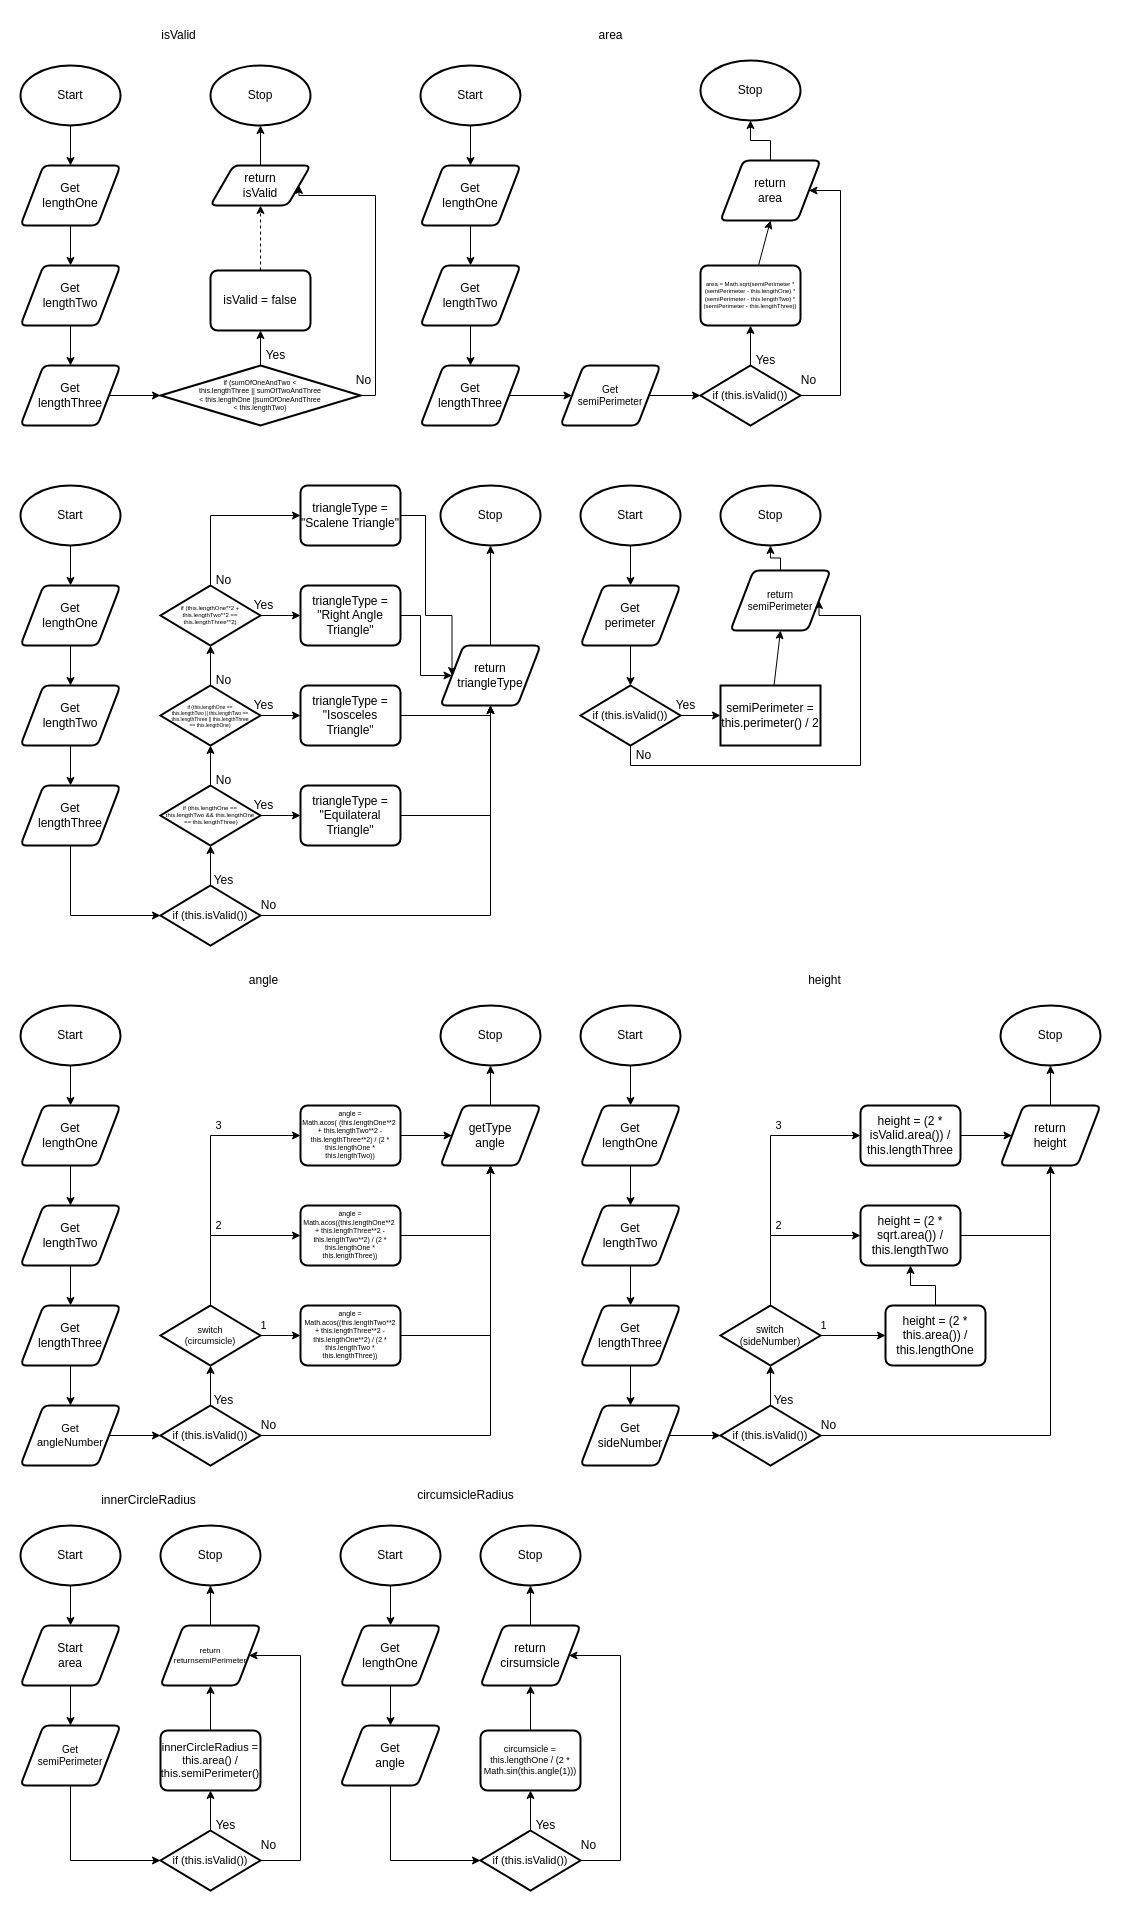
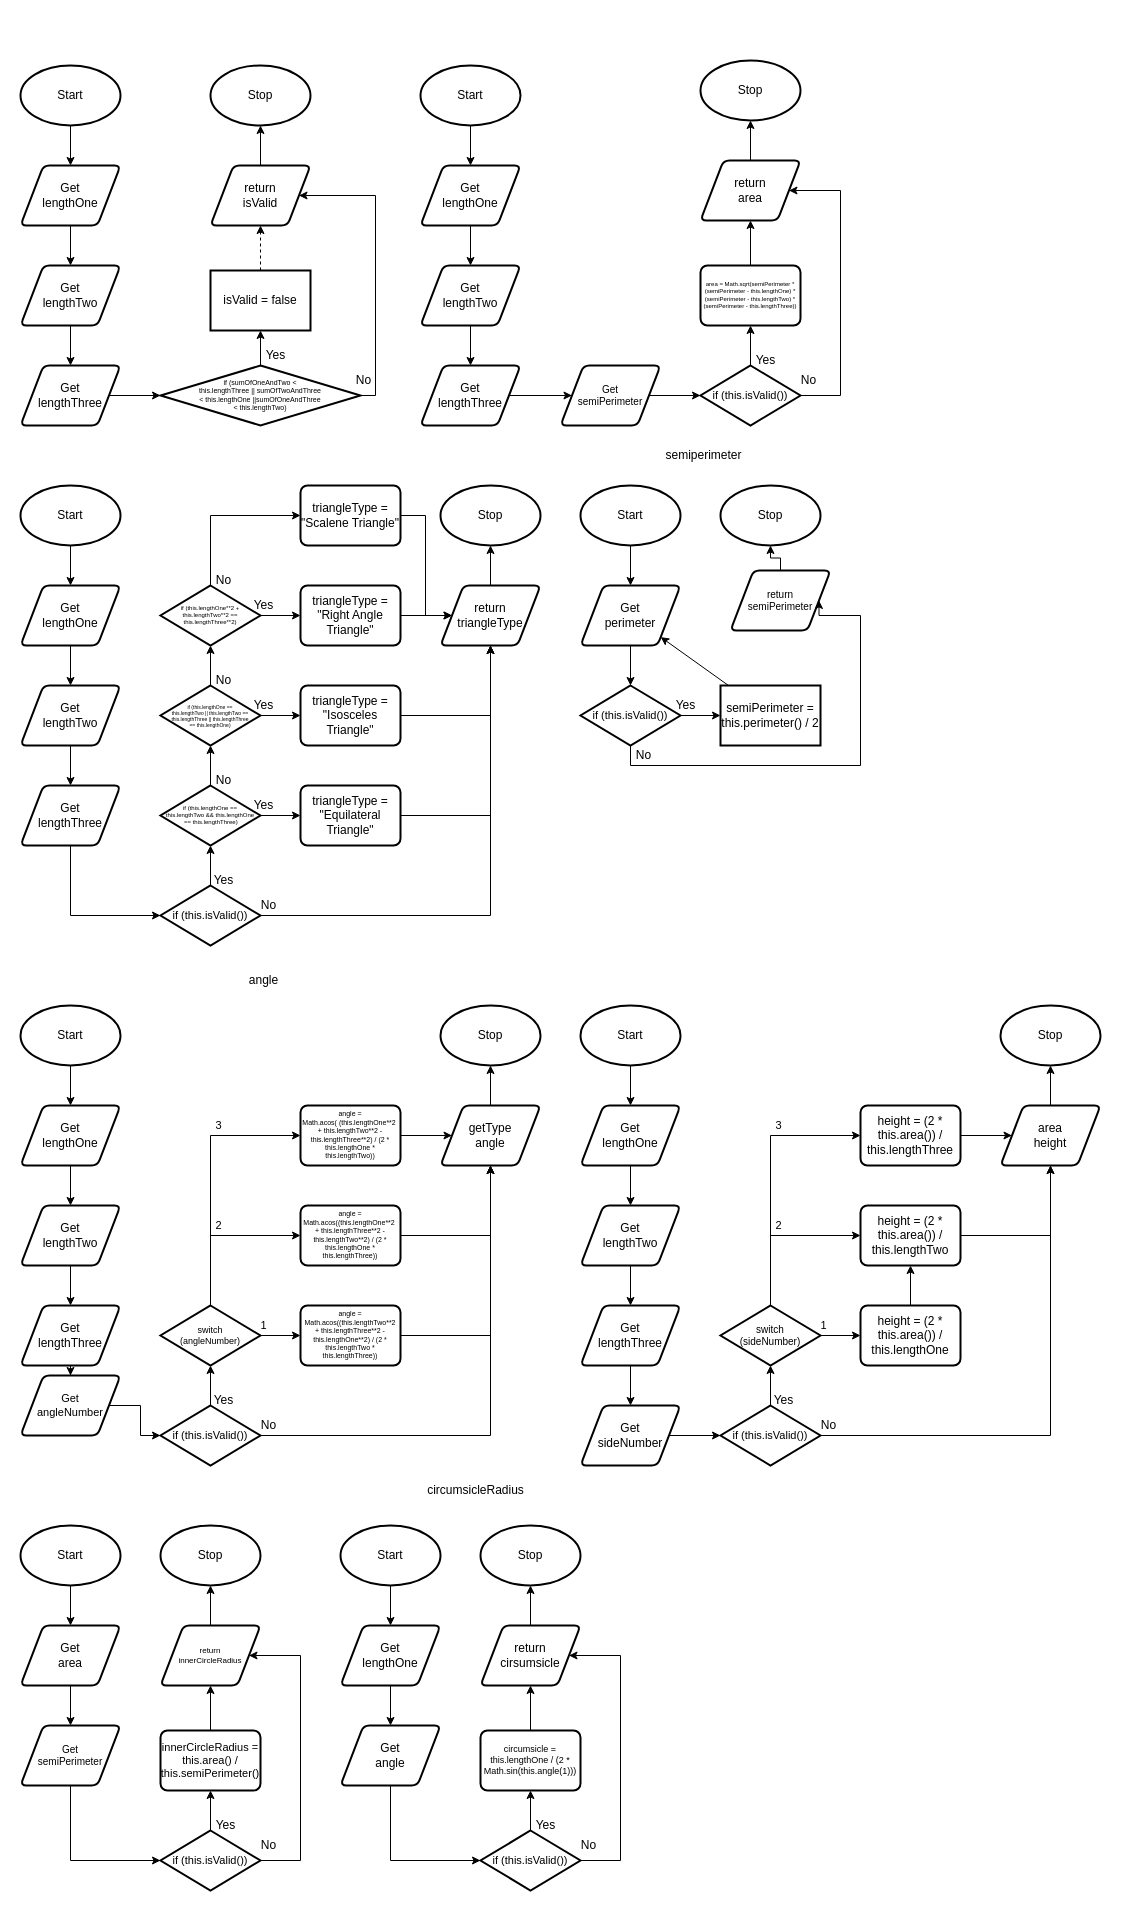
node "isValid": removed
node "area": removed
node "return isValid": size 100x40 -> 100x60
node "return area": moved (771, 191) -> (751, 191)
node "isValid = false": shape rounded rectangle -> rectangle
node "semiperimeter": added
edge "semiPerimeter = this.perimeter() / 2" -> "returnsemiPerimeter": now "semiPerimeter = this.perimeter() / 2" -> "Get perimeter"
node "return triangleType": moved (491, 676) -> (491, 616)
node "height": removed
node "height = (2 * isValid.area()) / this.lengthThree": label "height = (2 * isValid.area()) / this.lengthThree" -> "height = (2 * this.area()) / this.lengthThree"
node "return height": label "return height" -> "area height"
node "height = (2 * sqrt.area()) / this.lengthTwo": label "height = (2 * sqrt.area()) / this.lengthTwo" -> "height = (2 * this.area()) / this.lengthTwo"
node "switch(circumsicle)": label "switch(circumsicle)" -> "switch(angleNumber)"
node "height = (2 * this.area()) / this.lengthOne": moved (936, 1336) -> (911, 1336)
node "GetangleNumber": moved (71, 1436) -> (71, 1406)
node "circumsicleRadius": moved (466, 1496) -> (476, 1491)
node "innerCircleRadius": removed
node "Start area": label "Start area" -> "Get area"
node "returnreturnsemiPerimeter": label "returnreturnsemiPerimeter" -> "returninnerCircleRadius"
